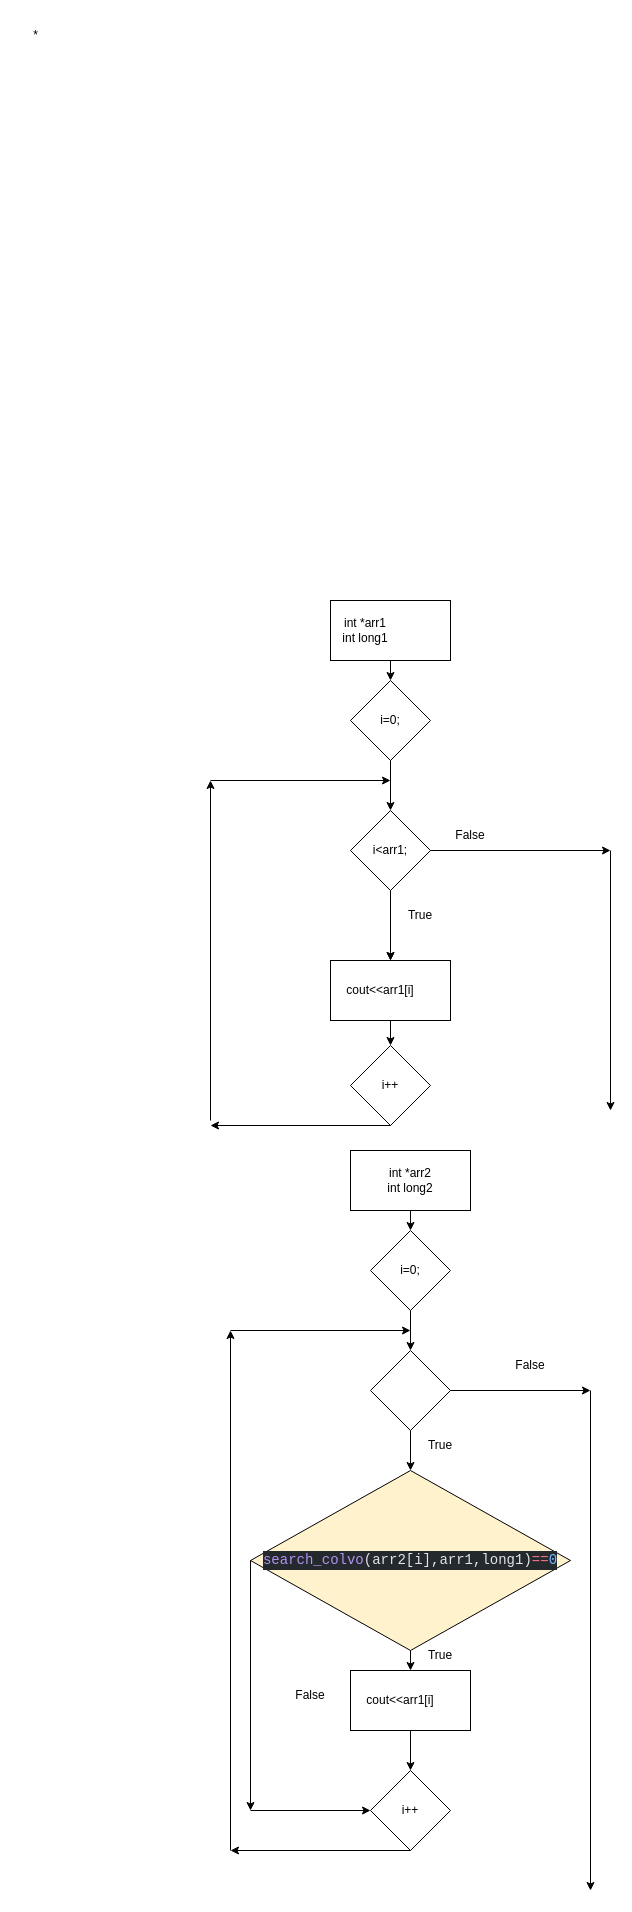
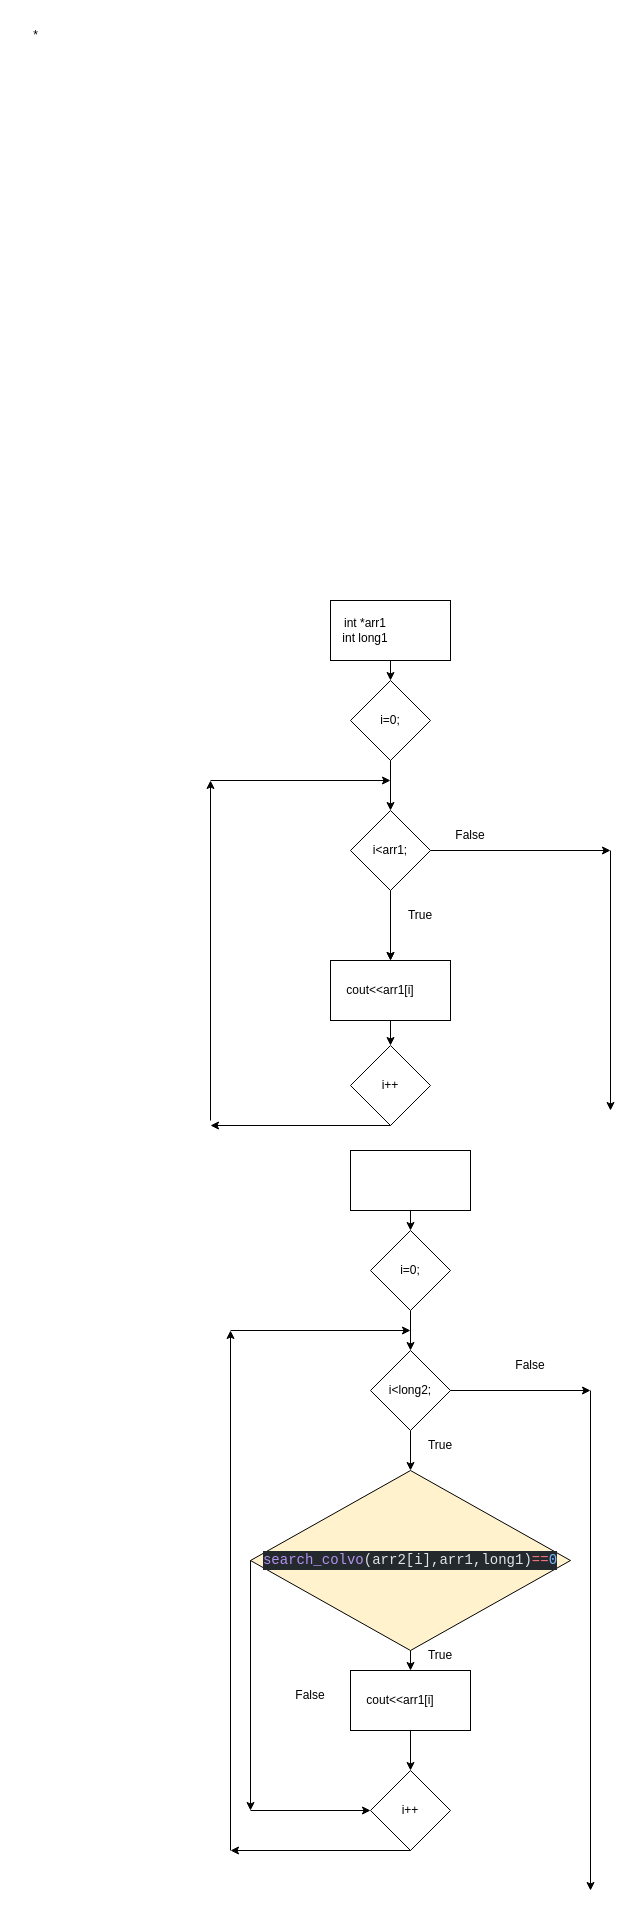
node "int *arr2 int long2": removed
node "i<long2;": added
